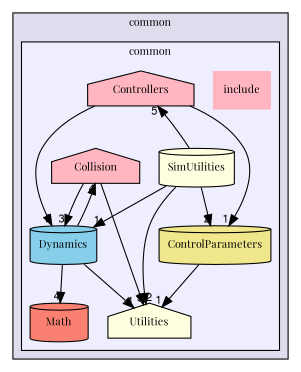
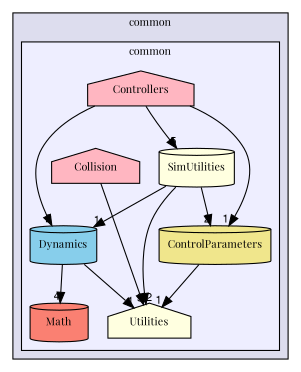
node "include": removed
edge "SimUtilities" -> "Controllers": reversed
edge "Collision" -> "Dynamics": removed
edge "Dynamics" -> "Collision": removed
